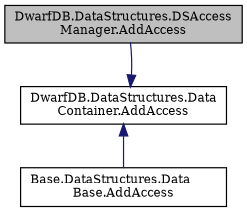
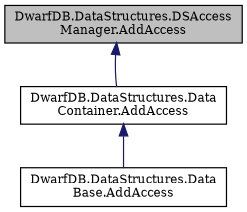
edge "DwarfDB.DataStructures.DSAccess Manager.AddAccess" -> "DwarfDB.DataStructures.Data Container.AddAccess": reversed
node "Base.DataStructures.Data Base.AddAccess": label "Base.DataStructures.Data Base.AddAccess" -> "DwarfDB.DataStructures.Data Base.AddAccess"
